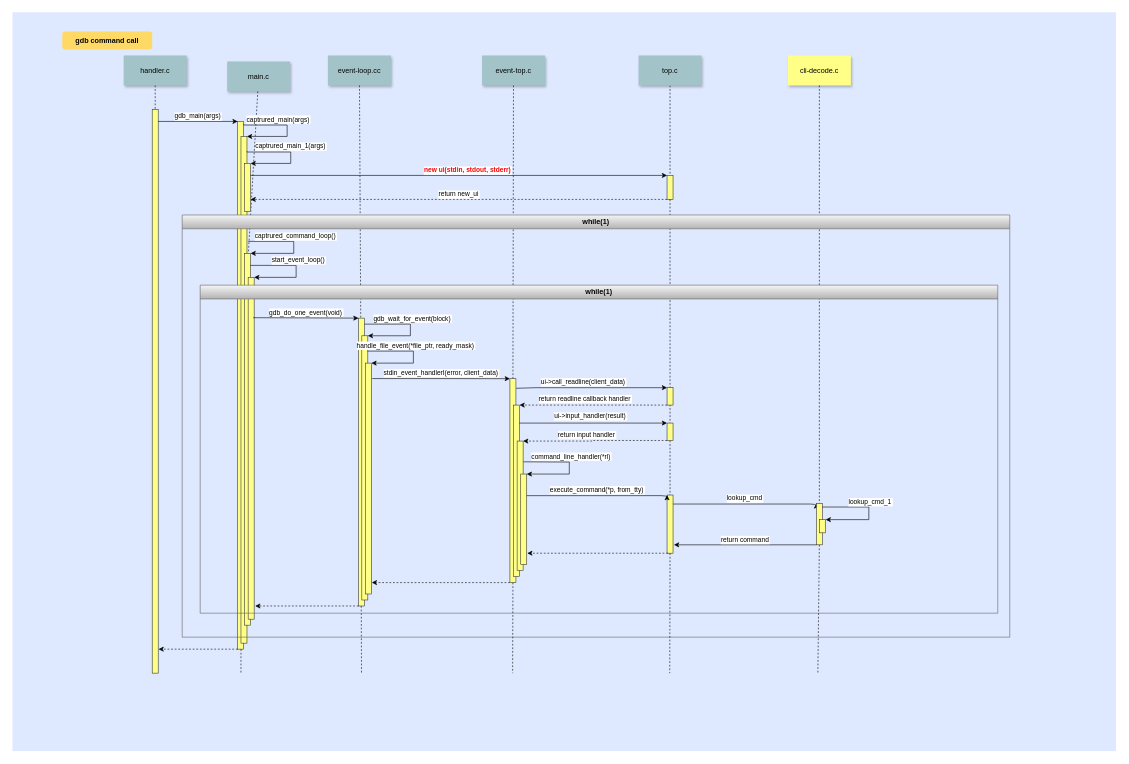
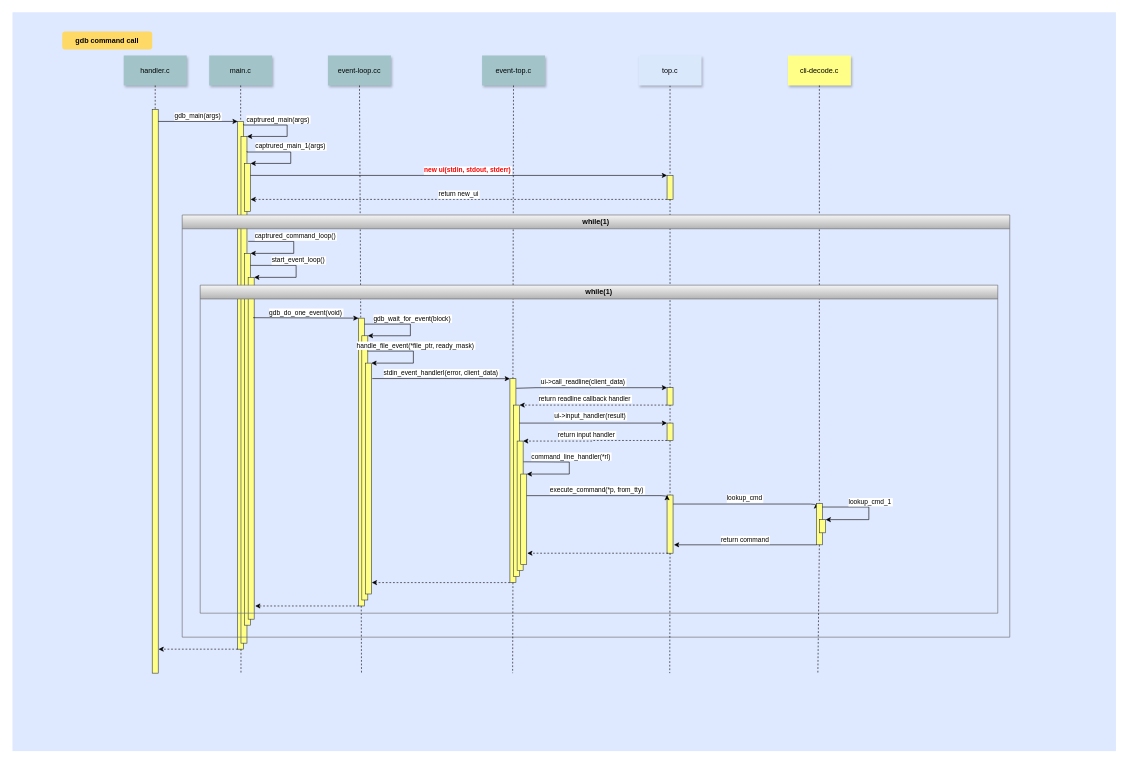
node "top.c": fillcolor #a2c4c9 -> #dae8fc
node "main.c": moved (259, 77) -> (241, 71)
